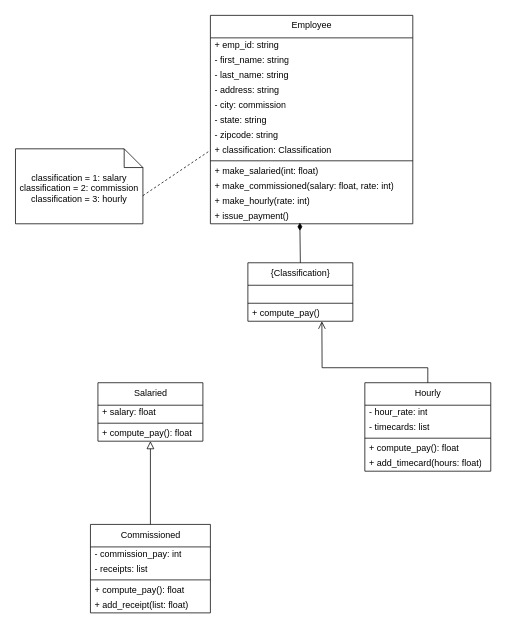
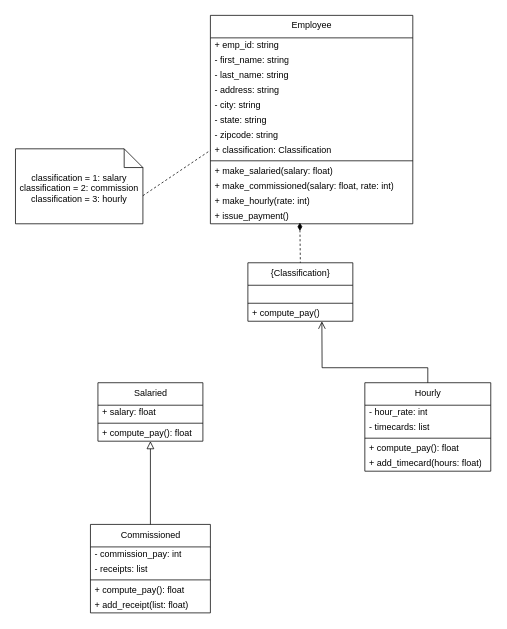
node "- city: commission": label "- city: commission" -> "- city: string"
node "+ make_salaried(int: float)": label "+ make_salaried(int: float)" -> "+ make_salaried(salary: float)"
edge "{Classification}" -> "+ issue_payment()": style solid -> dashed
